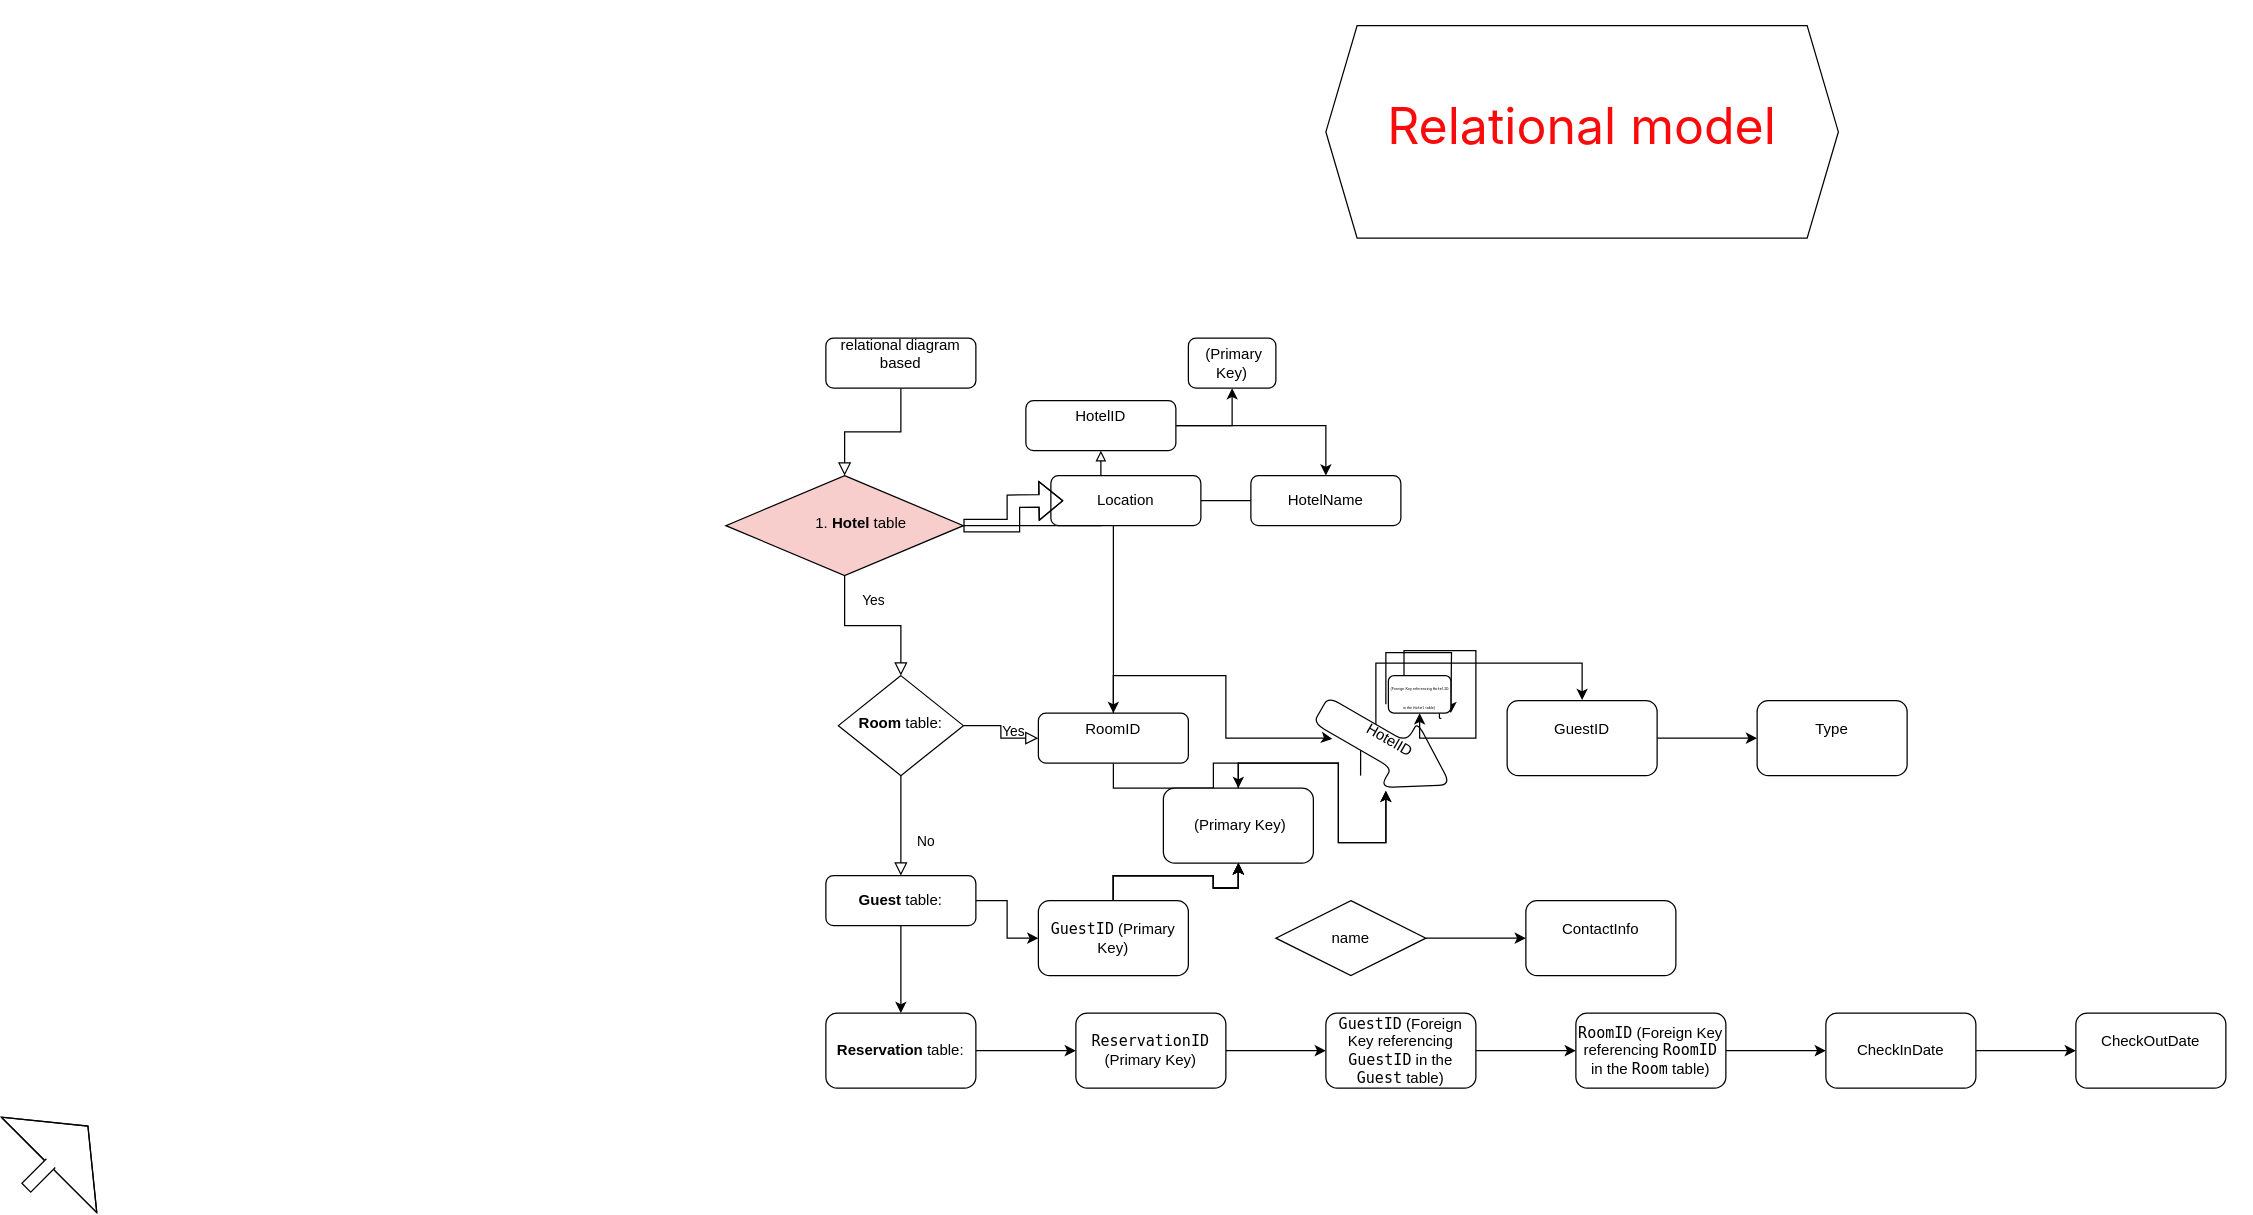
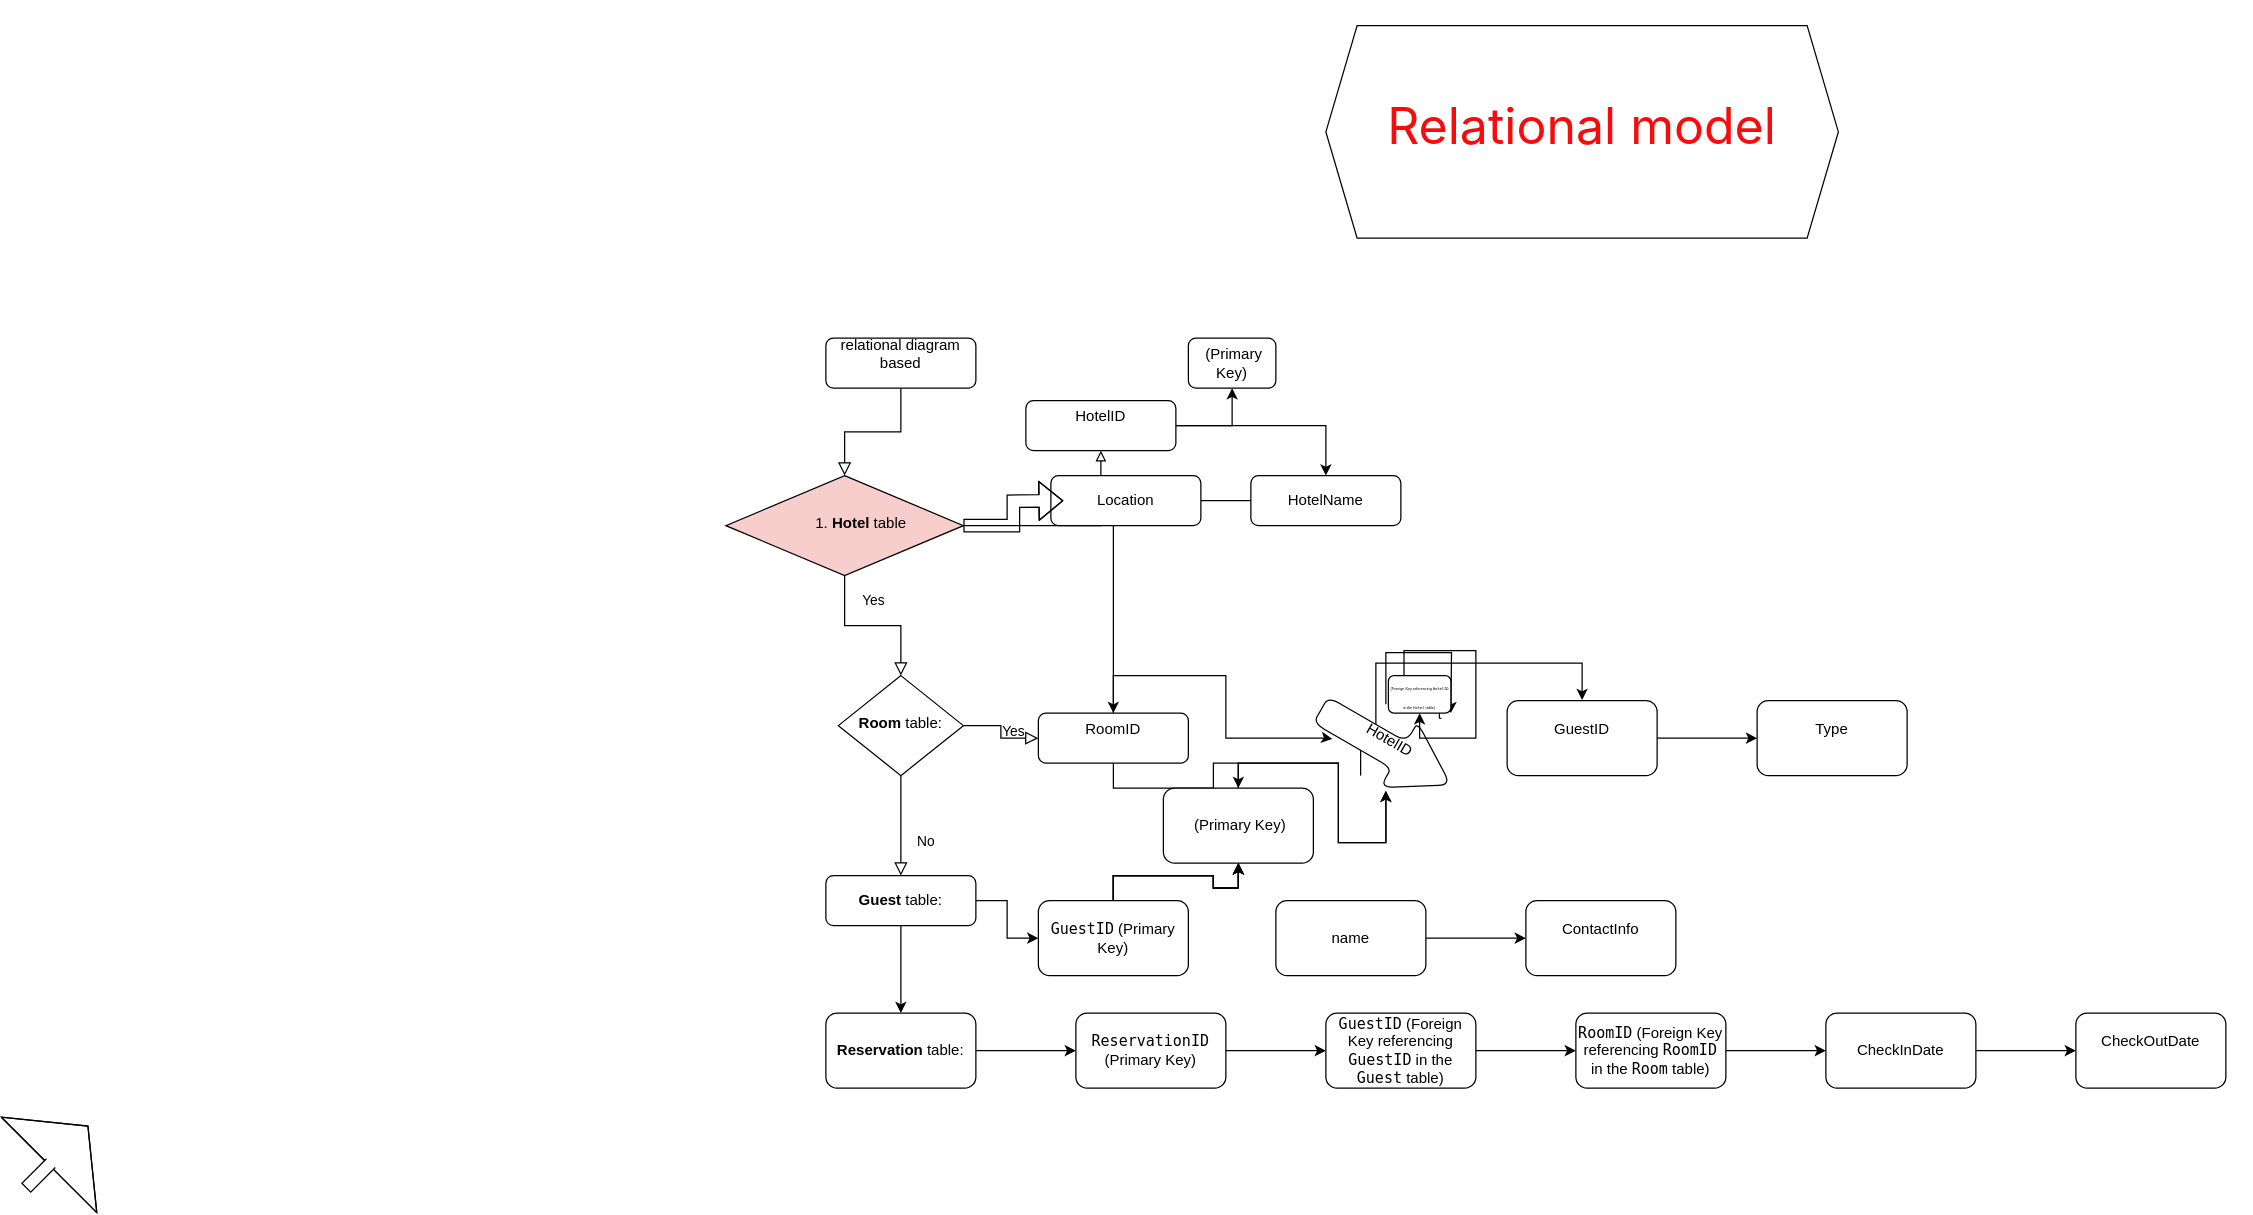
node "name": shape diamond -> rounded rectangle
